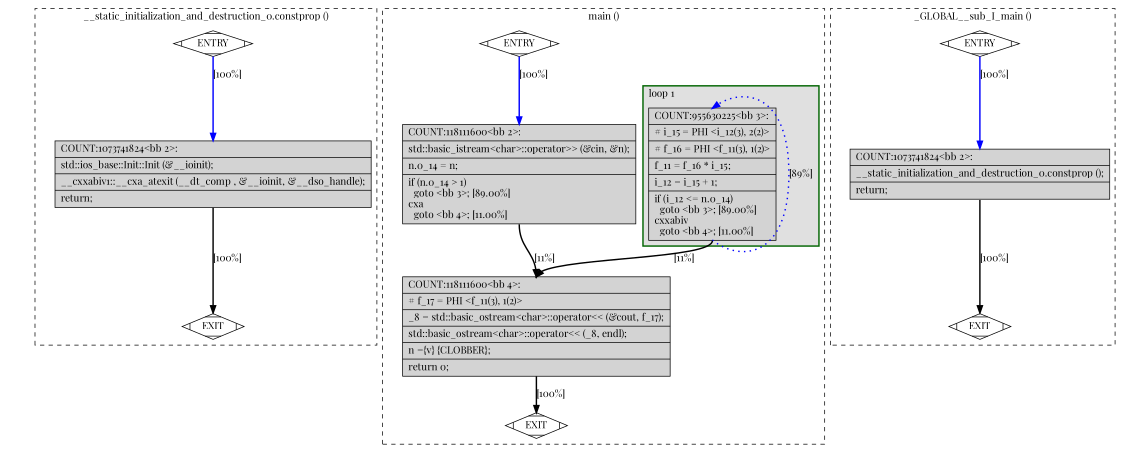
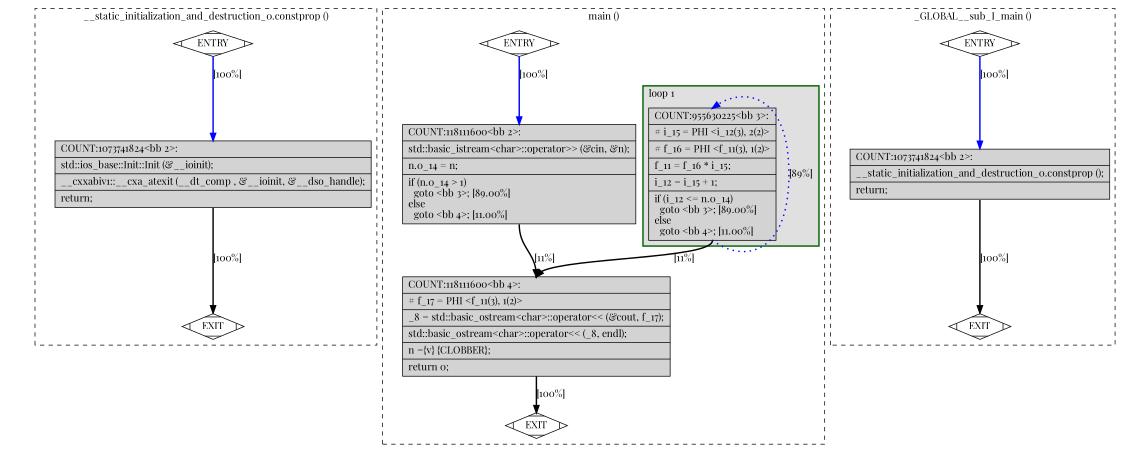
node "COUNT:118111600<bb 2>:": text "cxa" -> "else"
node "COUNT:955630225<bb 3>:": text "cxxabiv" -> "else"
